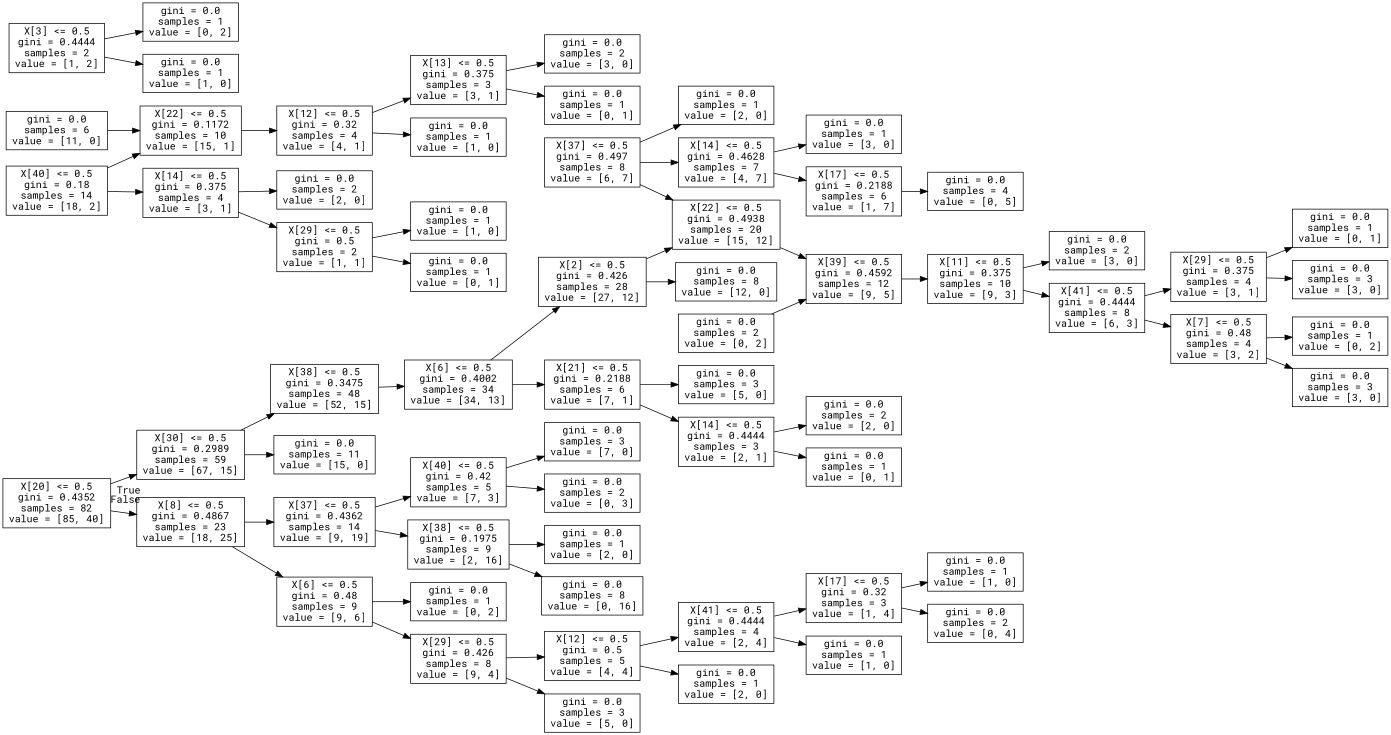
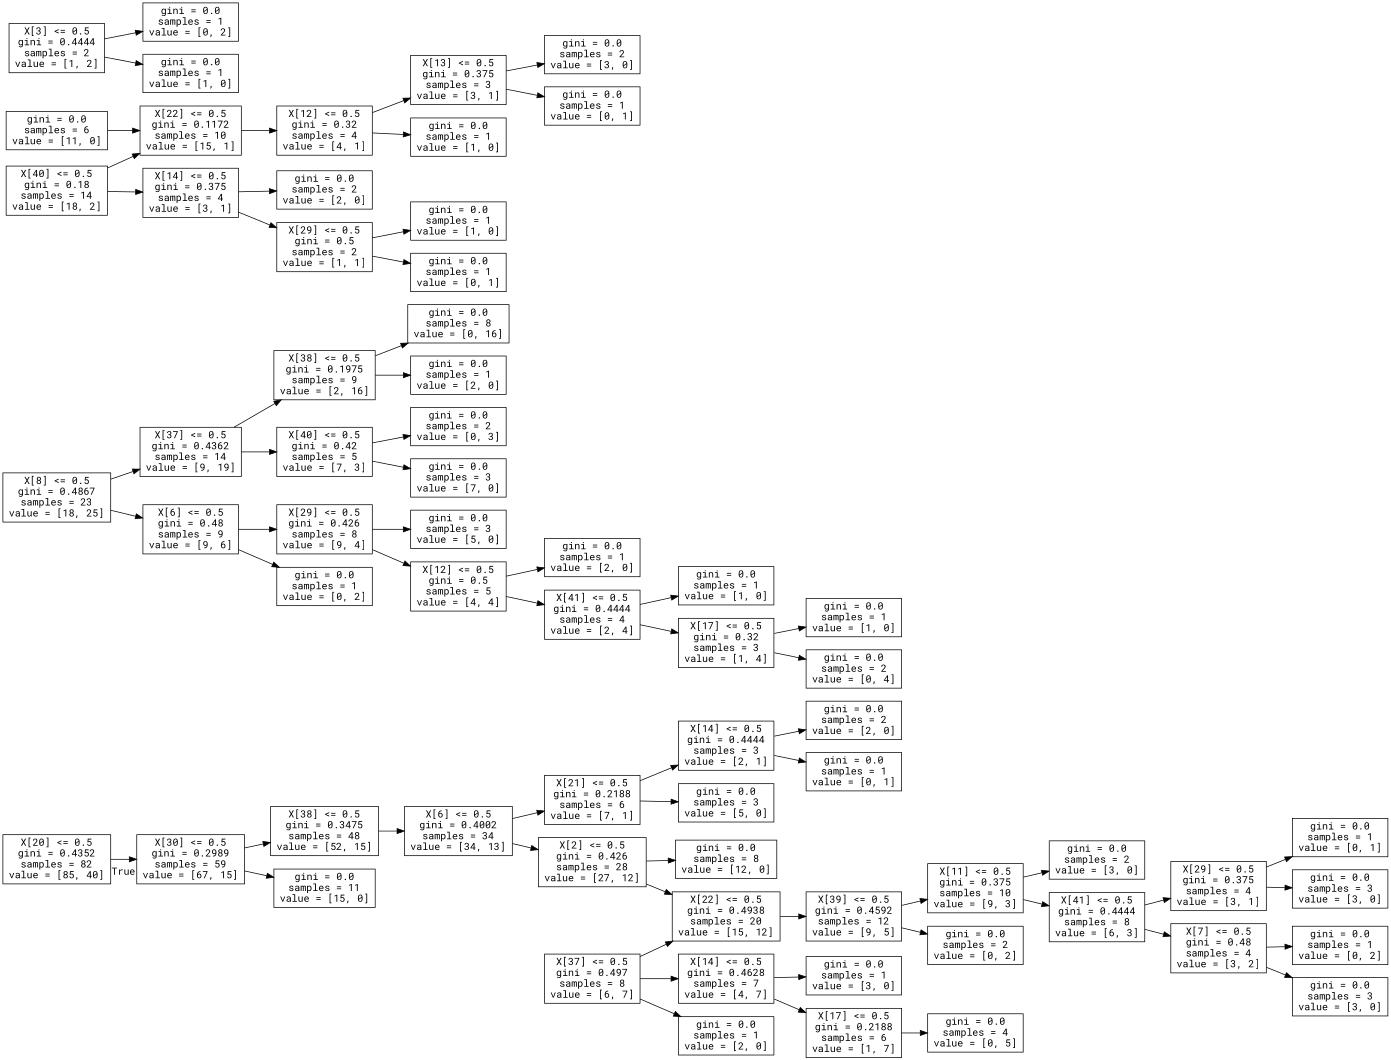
edge "gini = 0.0 samples = 2 value = [0, 2]" -> "X[39] <= 0.5 gini = 0.4592 samples = 12 value = [9, 5]": reversed
edge "X[20] <= 0.5 gini = 0.4352 samples = 82 value = [85, 40]" -> "X[8] <= 0.5 gini = 0.4867 samples = 23 value = [18, 25]": removed
